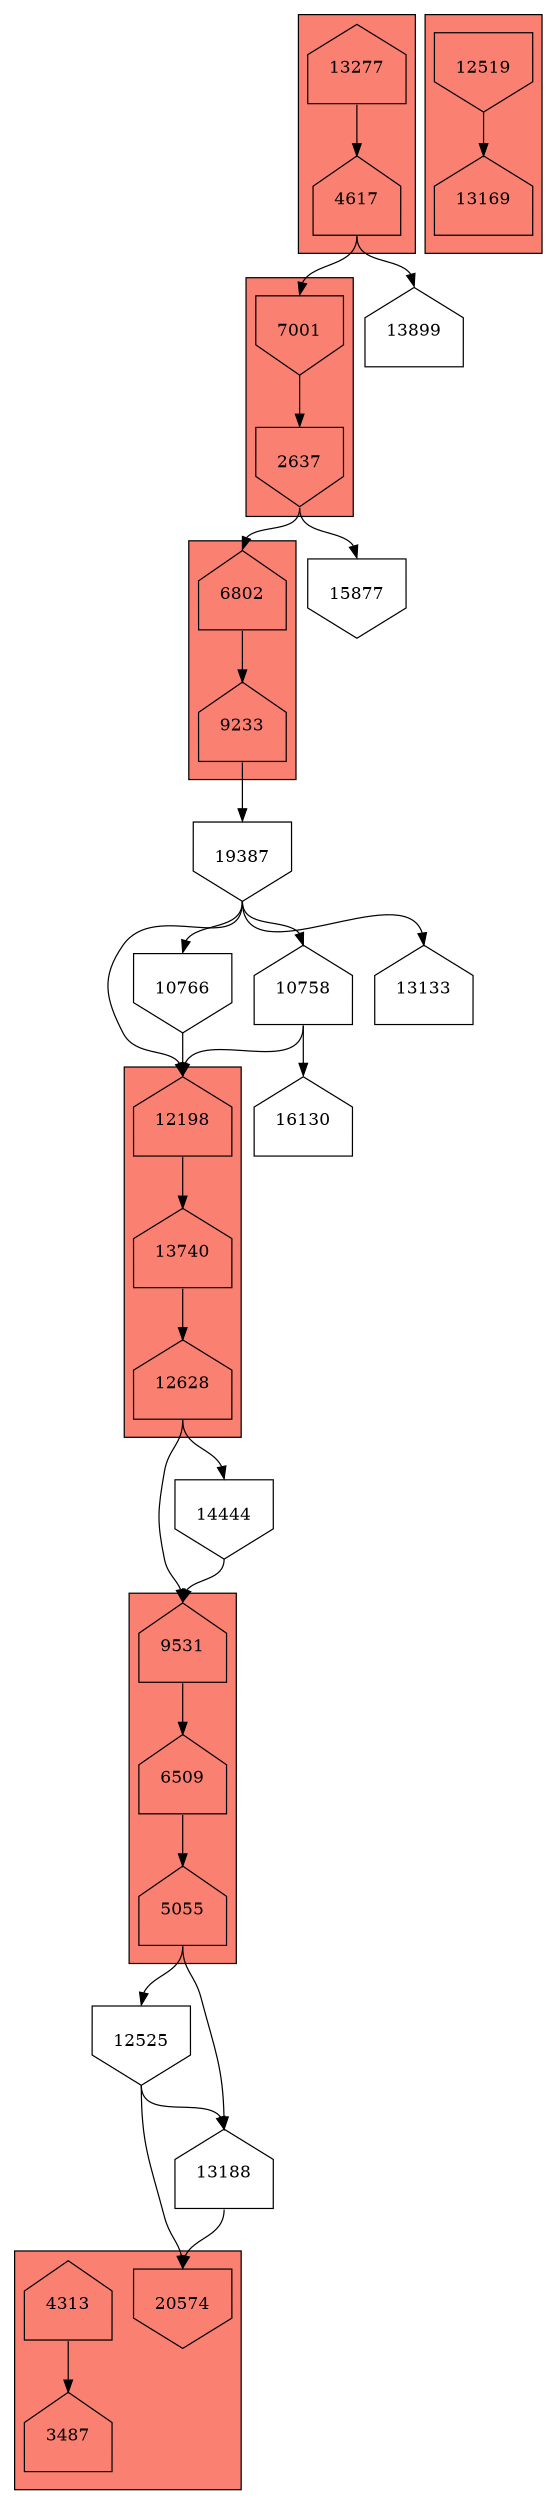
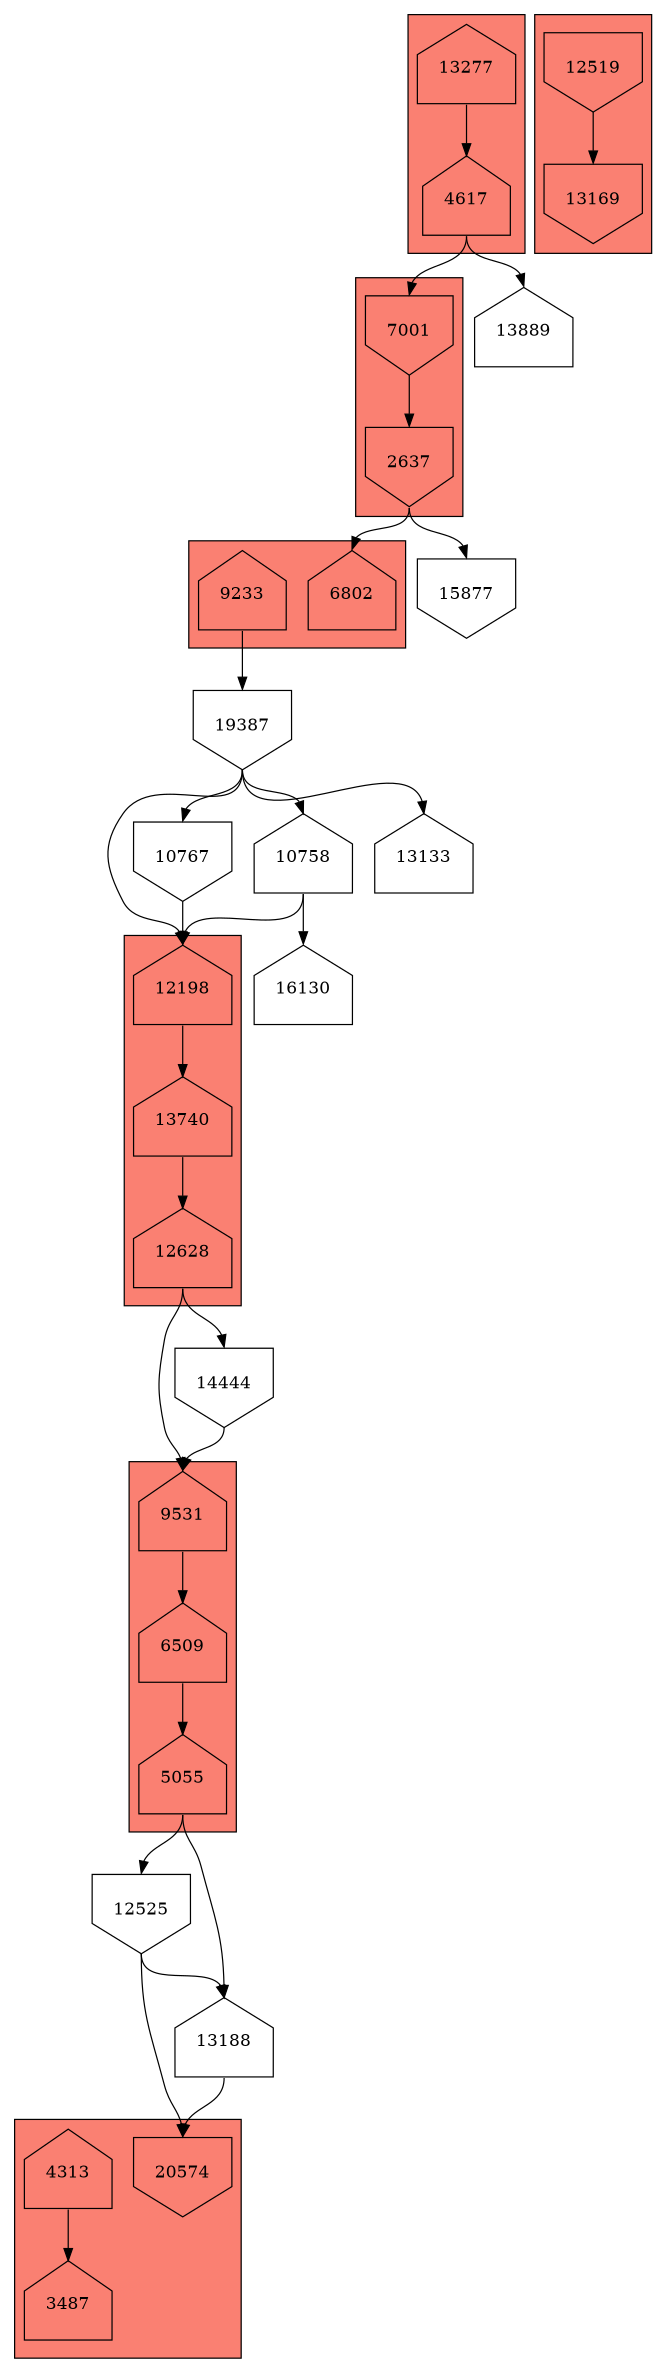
node "13169": shape house -> invhouse
node "13899": label "13899" -> "13889"
edge "6802" -> "9233": removed
node "10766": label "10766" -> "10767"
